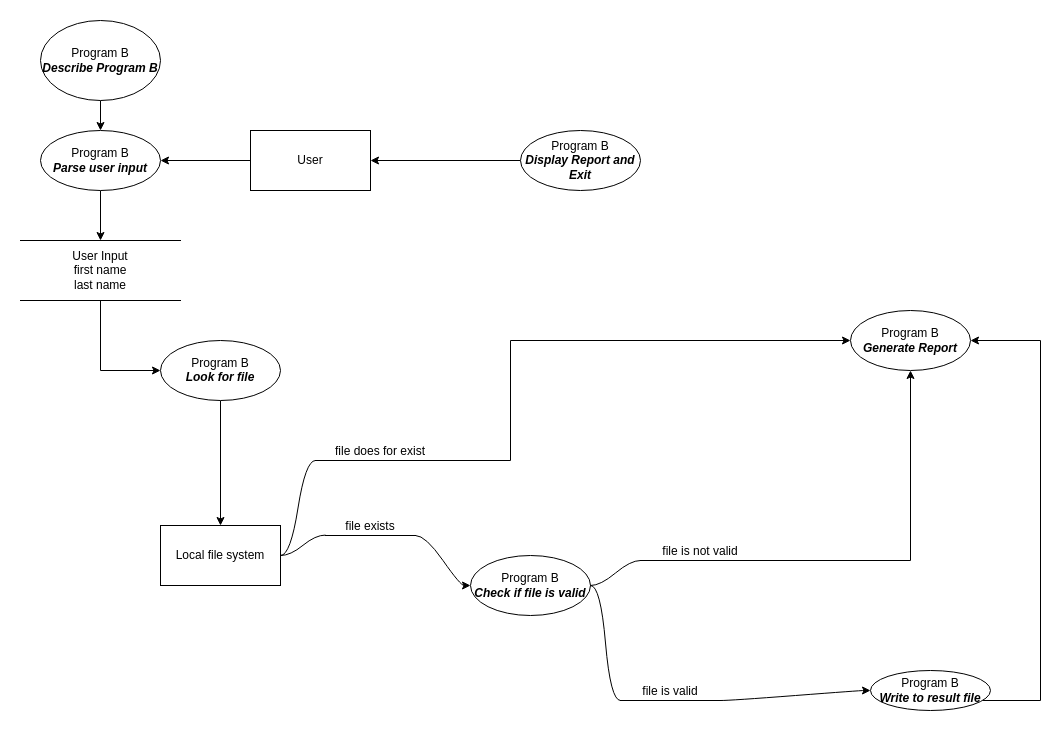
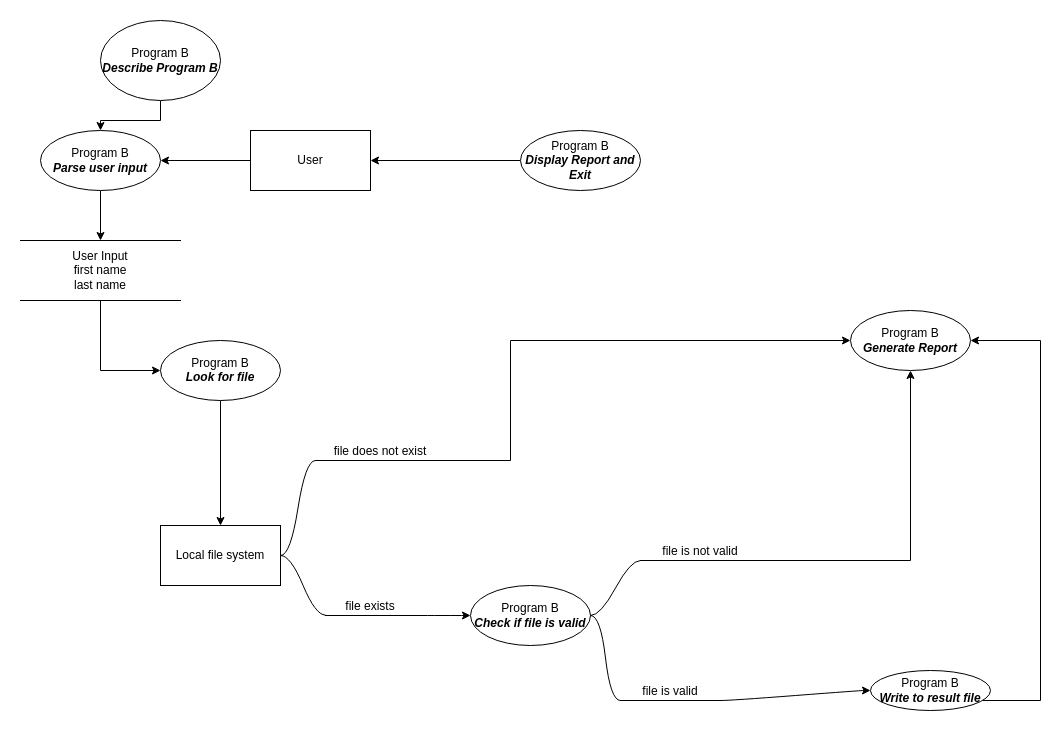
node "Program B Describe Program B": moved (101, 61) -> (161, 61)
node "file does for exist": label "file does for exist" -> "file does not exist"
node "file exists": moved (371, 521) -> (371, 601)
node "Program B Check if file is valid": moved (531, 586) -> (531, 616)
